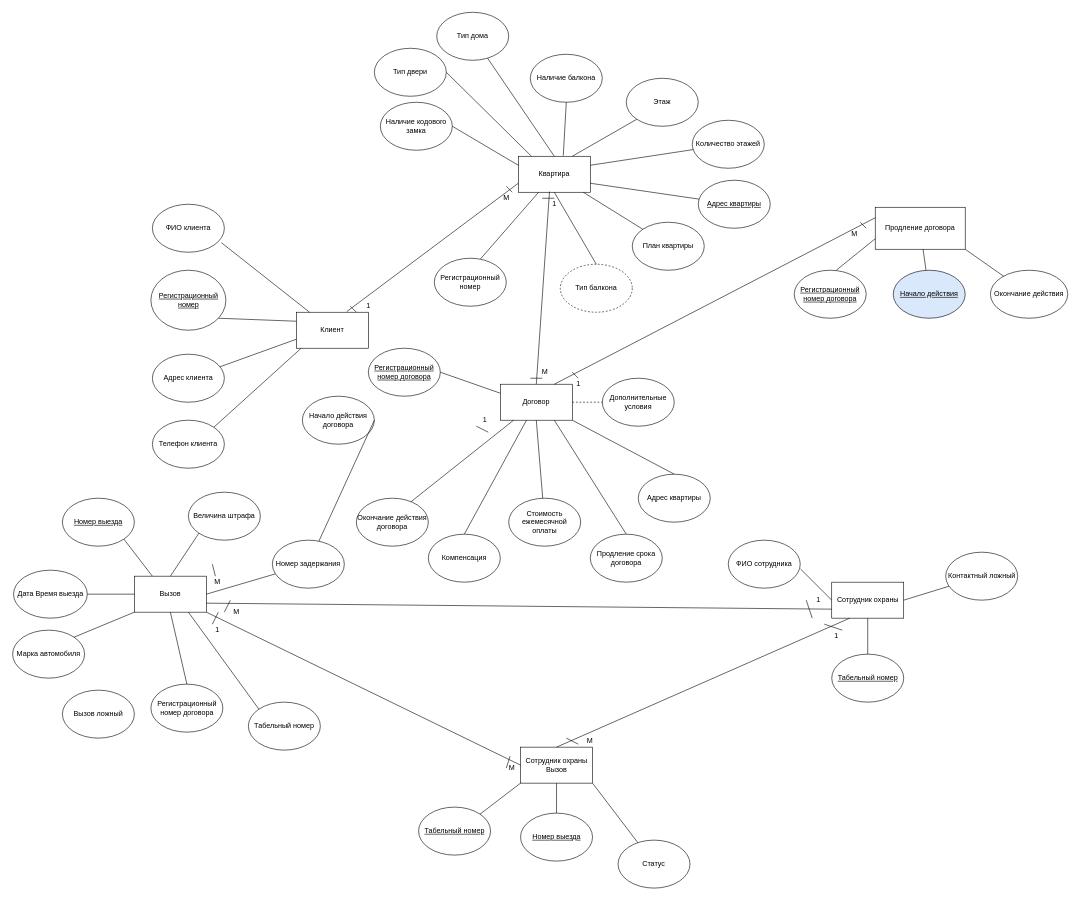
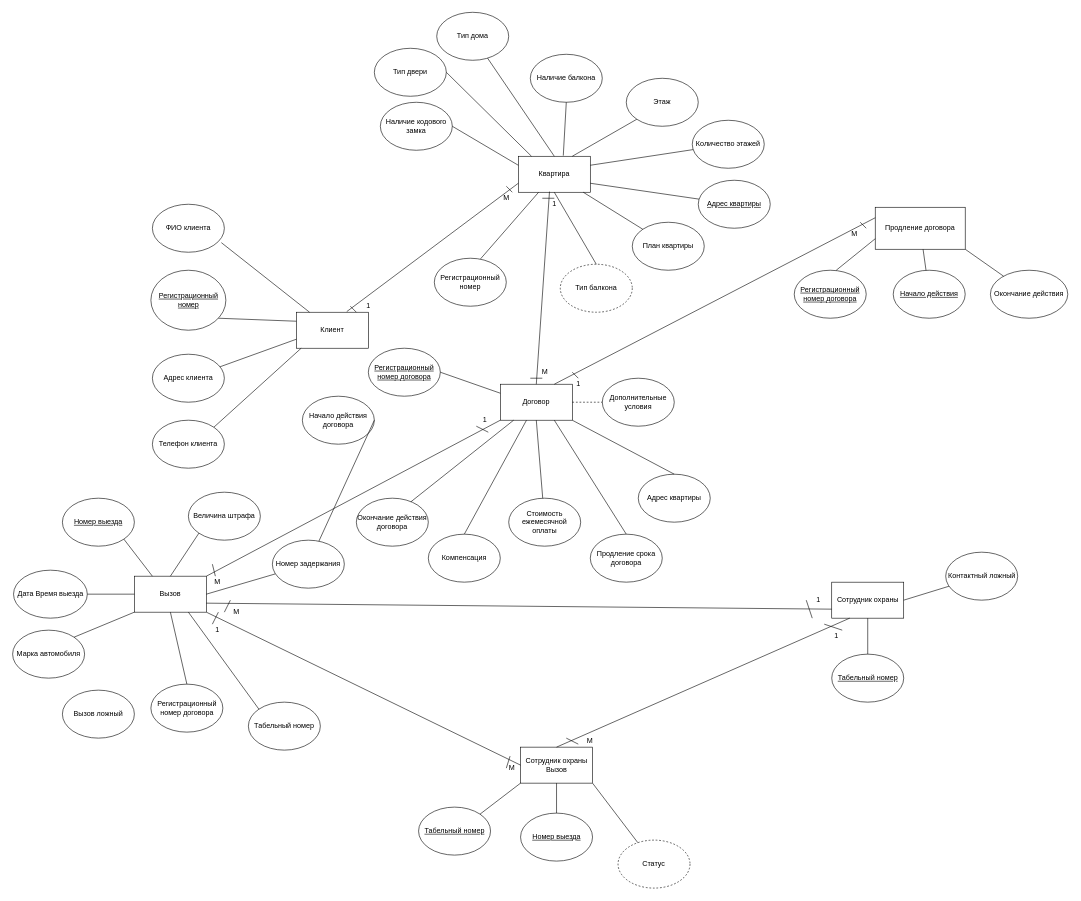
node "Начало действия": fillcolor #dae8fc -> #ffffff
edge "Договор" -- "Вызов": added
node "ФИО сотрудника": removed
edge "ФИО сотрудника" -- "Сотрудник охраны": removed
node "Статус": style solid -> dashed
